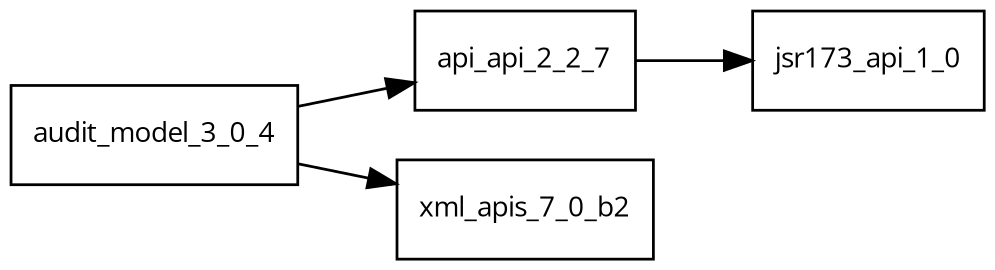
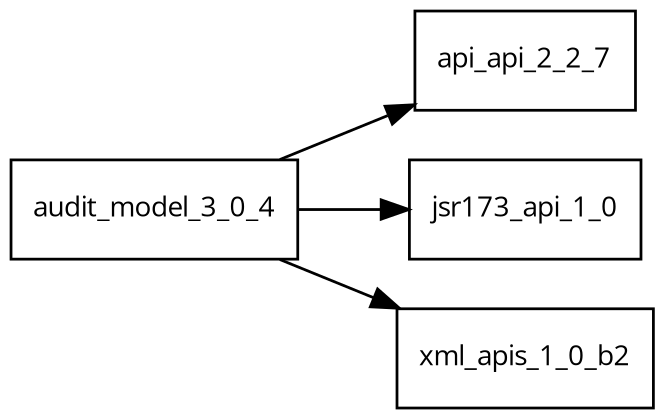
edge "api_api_2_2_7" -> "jsr173_api_1_0": now "audit_model_3_0_4" -> "jsr173_api_1_0"
node "xml_apis_7_0_b2": label "xml_apis_7_0_b2" -> "xml_apis_1_0_b2"
